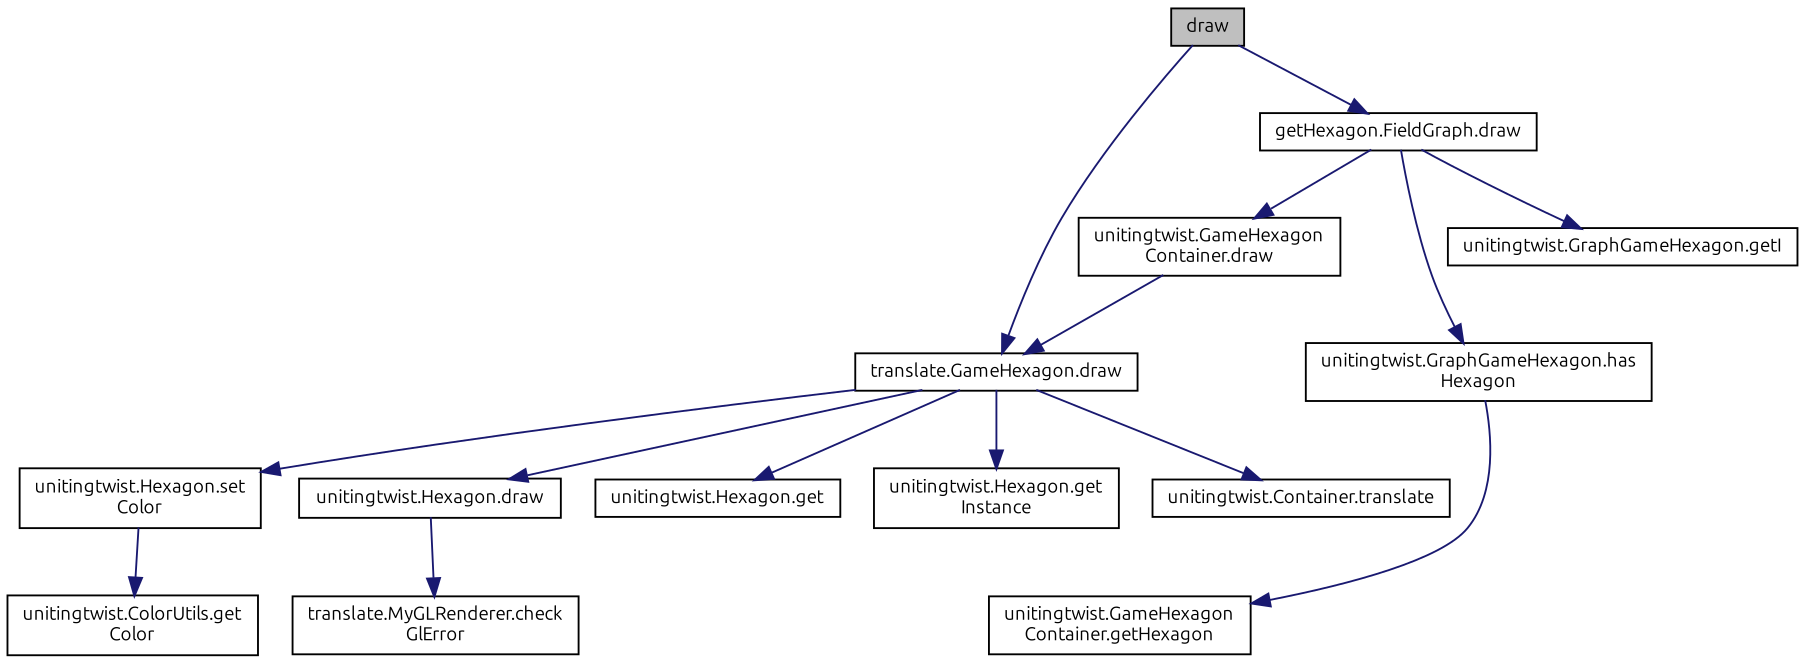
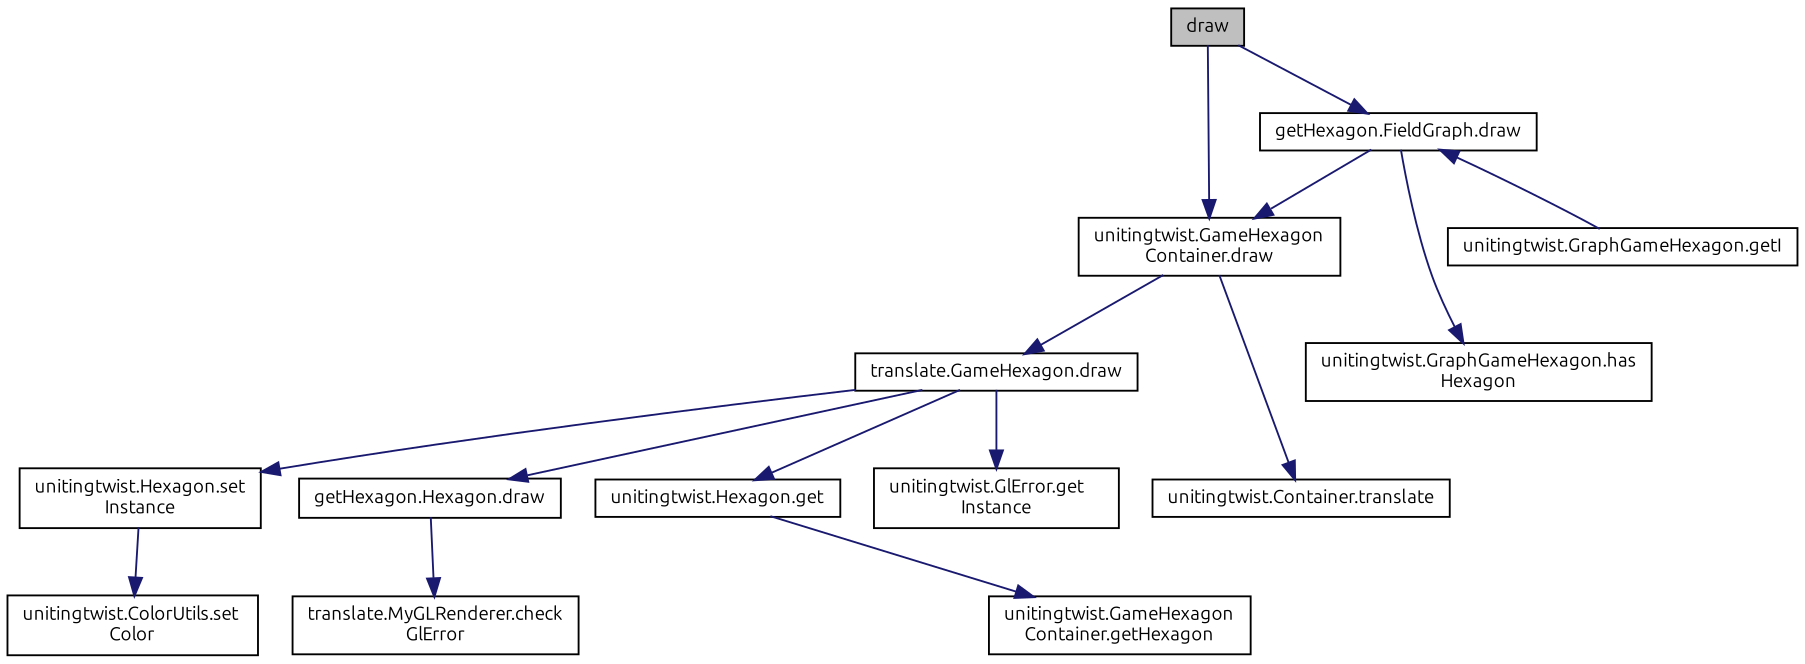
edge "draw" -> "translate.GameHexagon.draw": now "draw" -> "unitingtwist.GameHexagon Container.draw"
edge "getHexagon.FieldGraph.draw" -> "unitingtwist.GraphGameHexagon.getI": reversed
edge "translate.GameHexagon.draw" -> "unitingtwist.Container.translate": now "unitingtwist.GameHexagon Container.draw" -> "unitingtwist.Container.translate"
node "unitingtwist.Hexagon.set Color": label "unitingtwist.Hexagon.set Color" -> "unitingtwist.Hexagon.set Instance"
node "unitingtwist.Hexagon.draw": label "unitingtwist.Hexagon.draw" -> "getHexagon.Hexagon.draw"
node "unitingtwist.Hexagon.get Instance": label "unitingtwist.Hexagon.get Instance" -> "unitingtwist.GlError.get Instance"
edge "unitingtwist.GraphGameHexagon.has Hexagon" -> "unitingtwist.GameHexagon Container.getHexagon": now "unitingtwist.Hexagon.get" -> "unitingtwist.GameHexagon Container.getHexagon"
node "unitingtwist.ColorUtils.get Color": label "unitingtwist.ColorUtils.get Color" -> "unitingtwist.ColorUtils.set Color"
